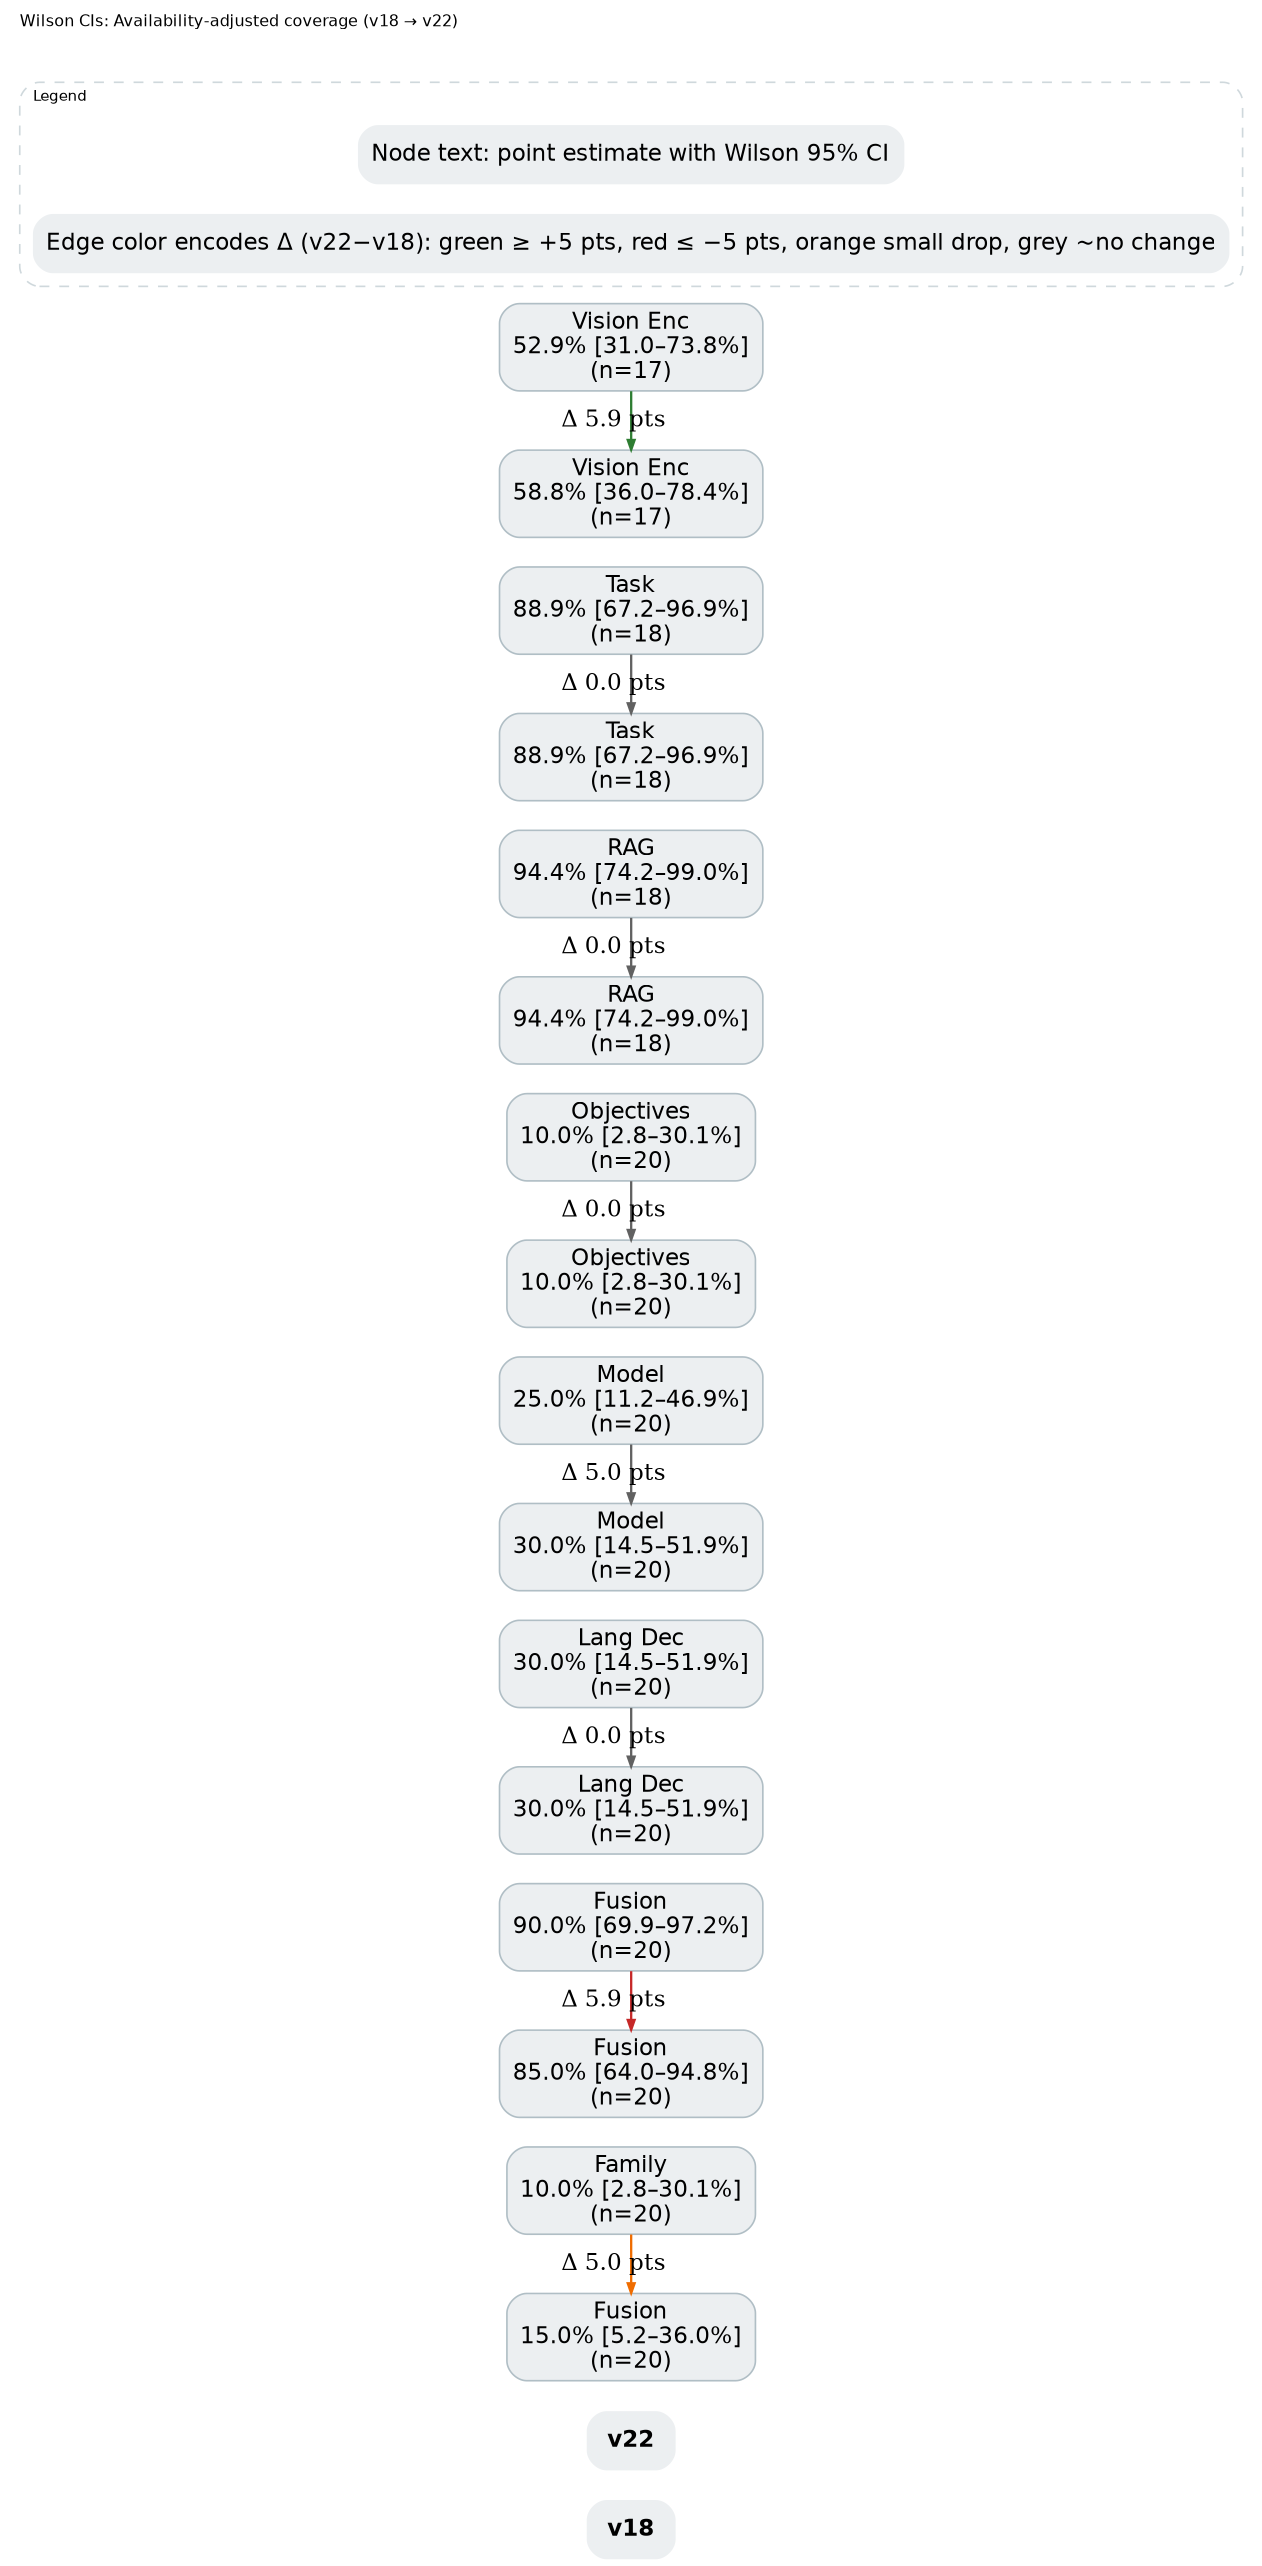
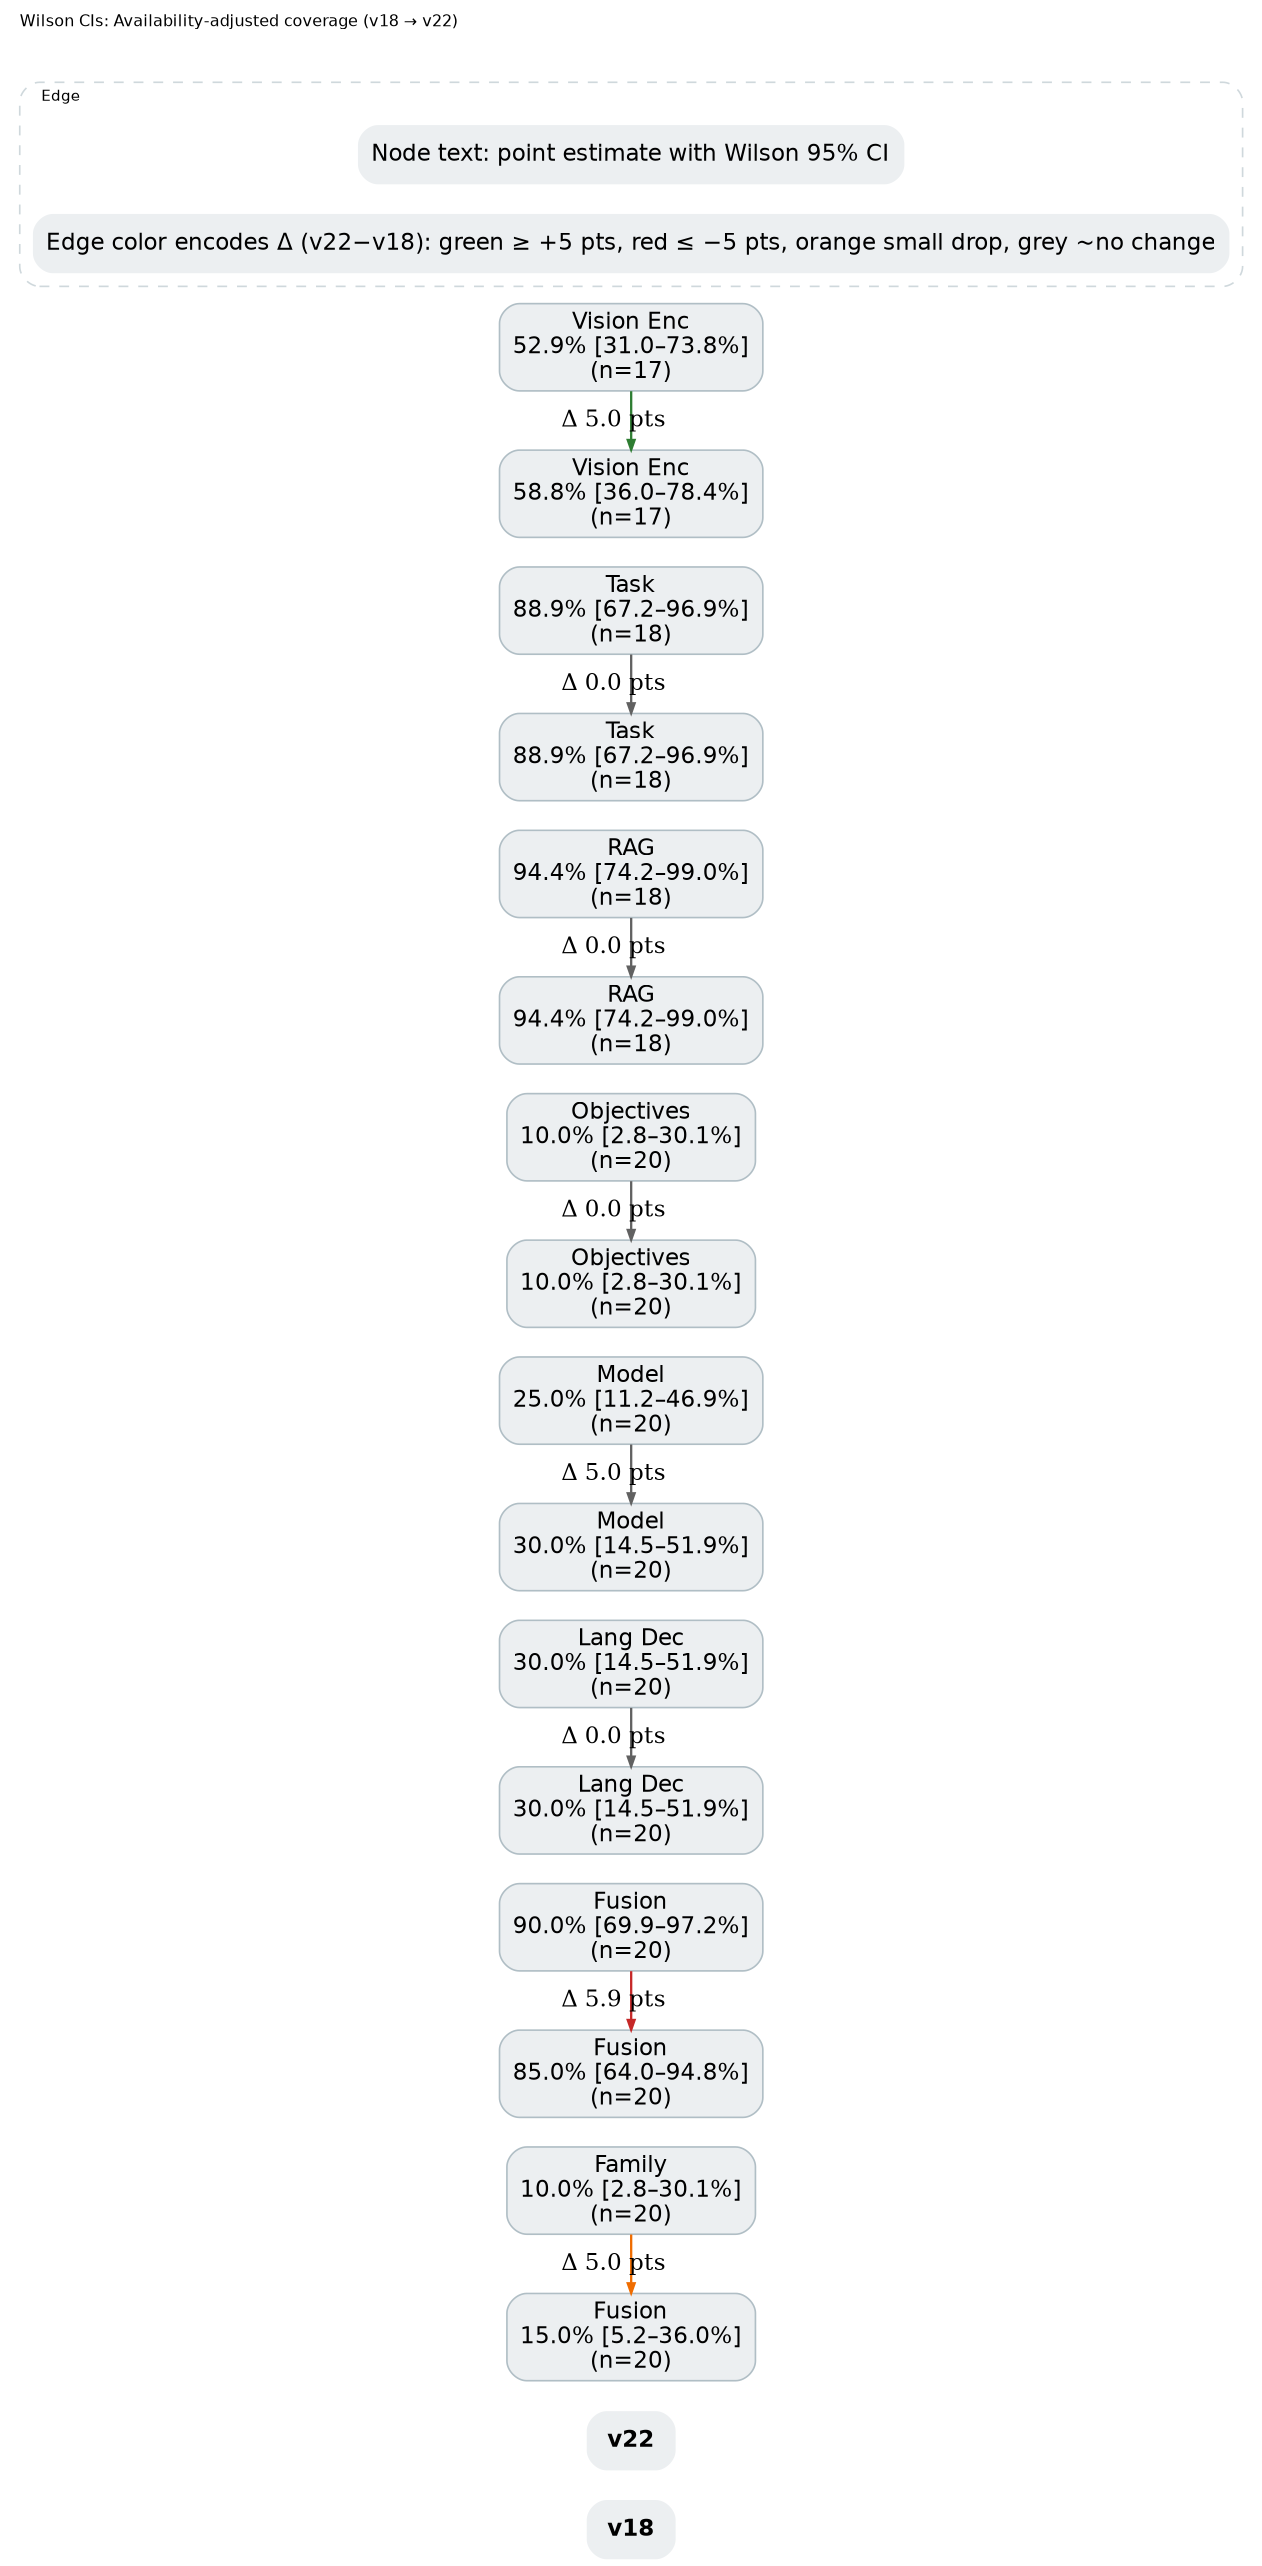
cluster "Legend": label "Legend" -> "Edge"
edge "Vision Enc 52.9% [31.0–73.8%] (n=17)" -> "Vision Enc 58.8% [36.0–78.4%] (n=17)": label "Δ 5.9 pts" -> "Δ 5.0 pts"
